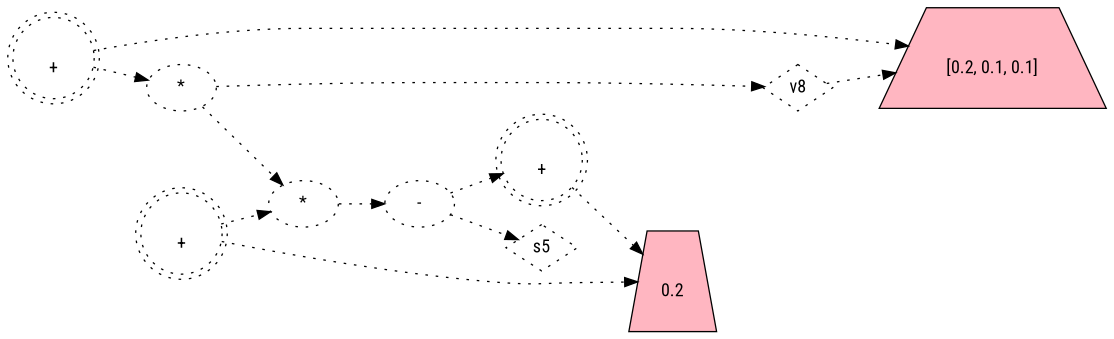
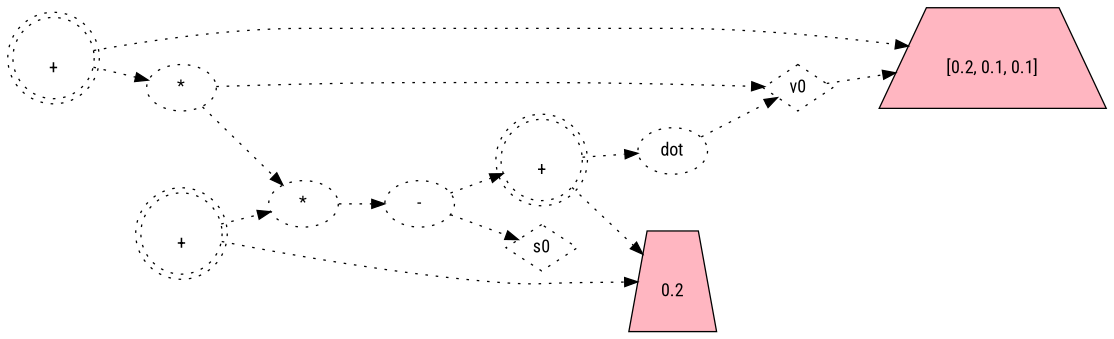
node "v8": label "v8" -> "v0"
node "dot": added
node "s5": label "s5" -> "s0"
